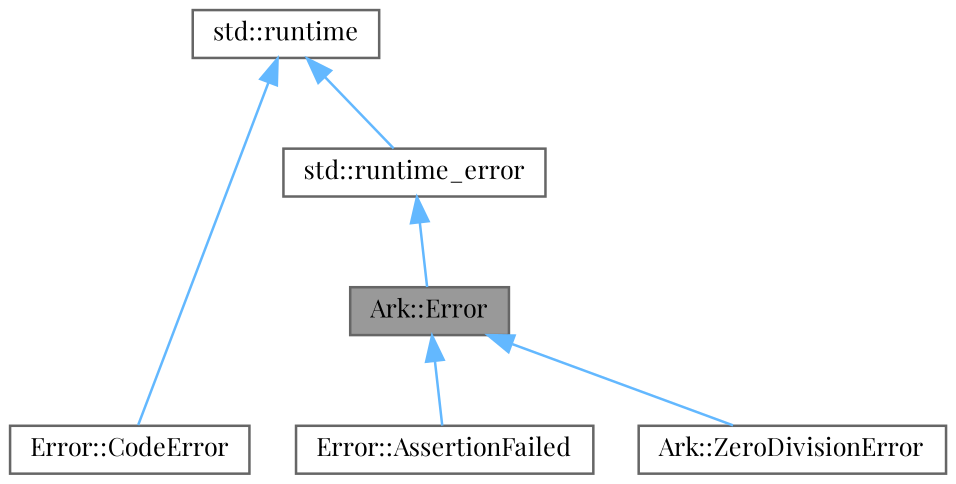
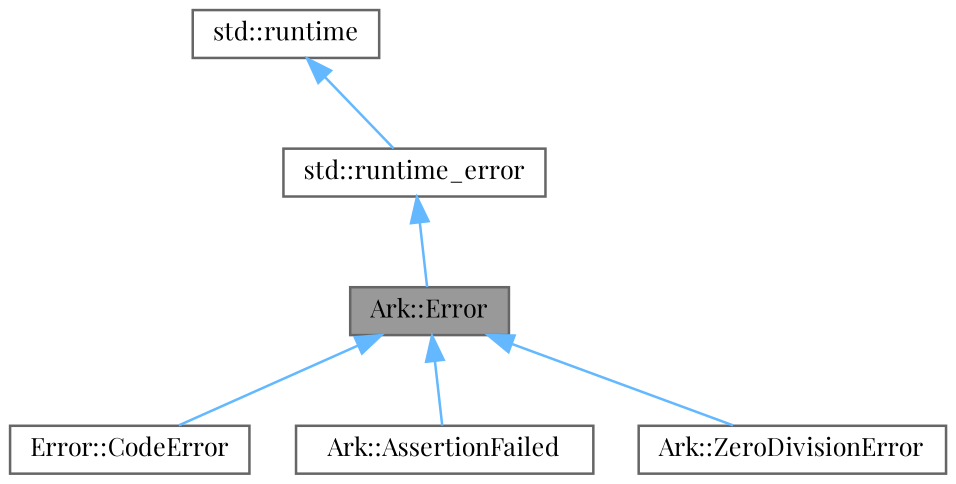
edge "Error::CodeError" -> "std::runtime": now "Error::CodeError" -> "Ark::Error"
node "Error::AssertionFailed": label "Error::AssertionFailed" -> "Ark::AssertionFailed"
